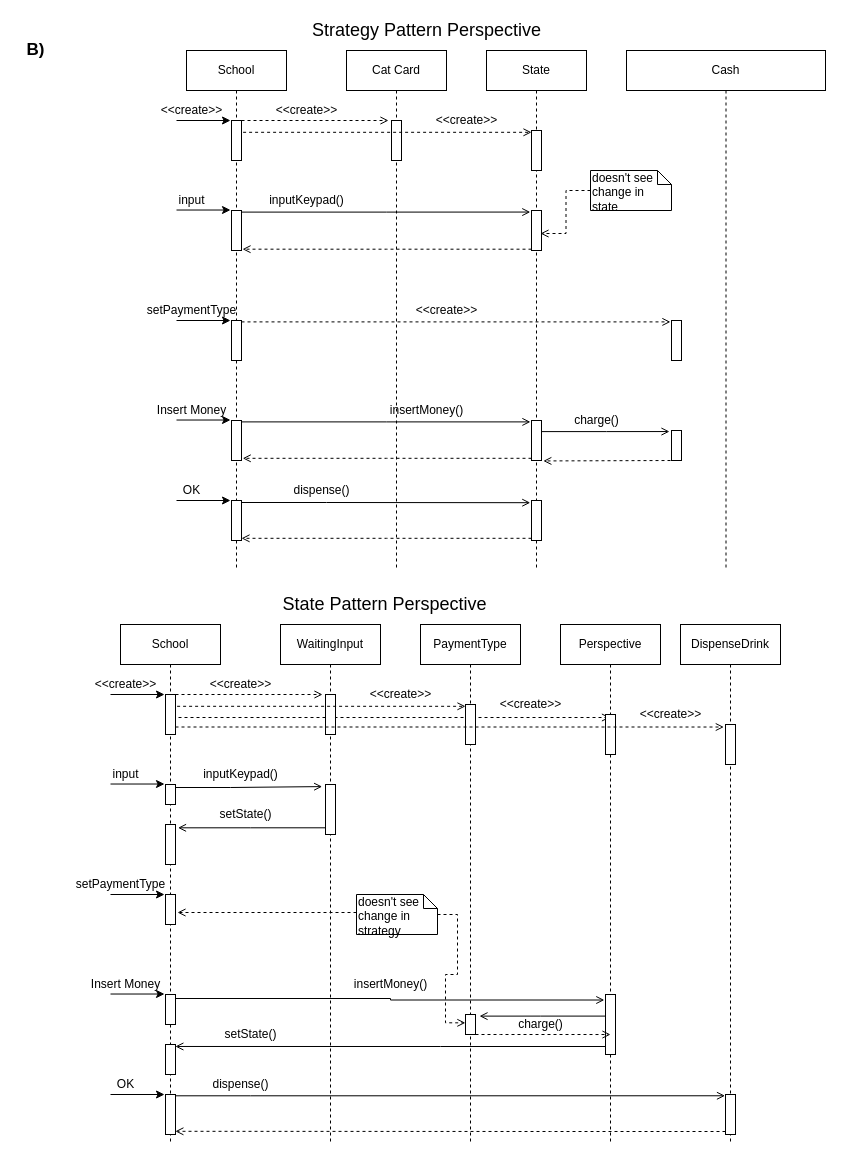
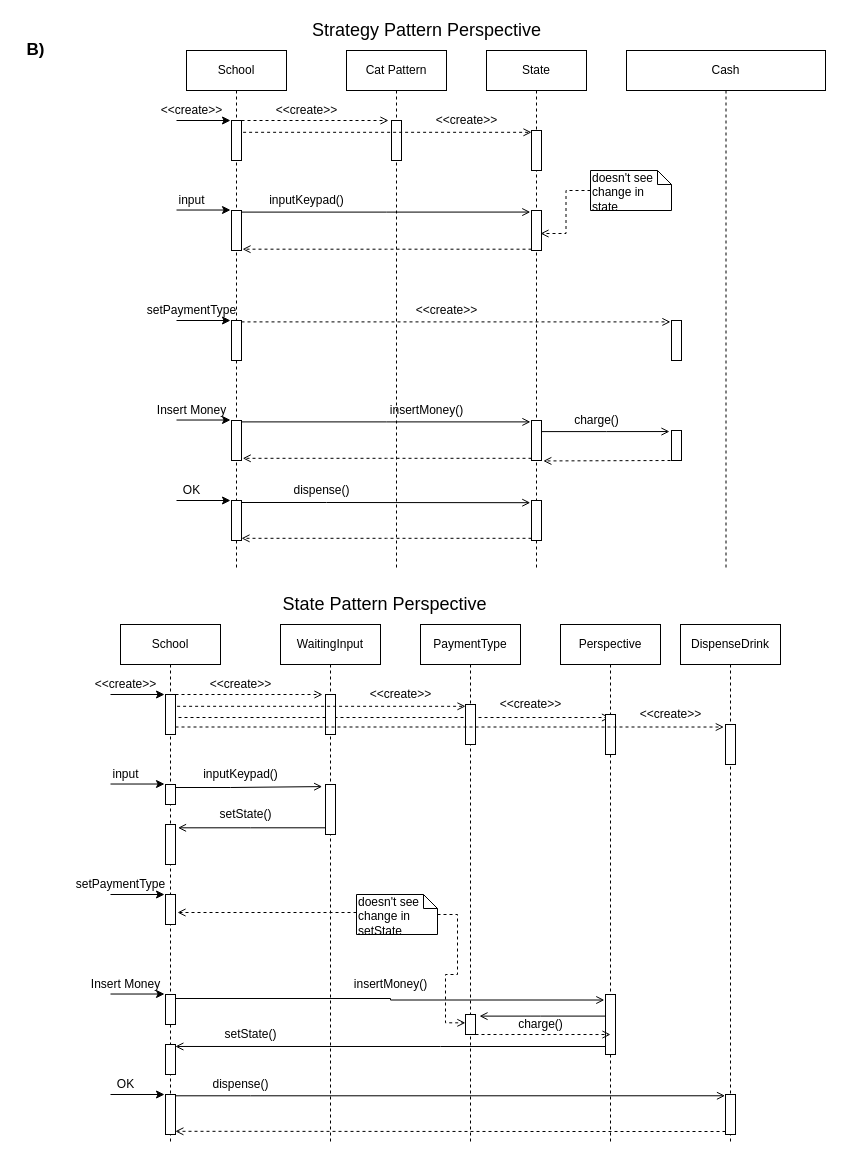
node "Cat Card": label "Cat Card" -> "Cat Pattern"
node "doesn't see change in strategy": label "doesn't see change in strategy" -> "doesn't see change in setState"
